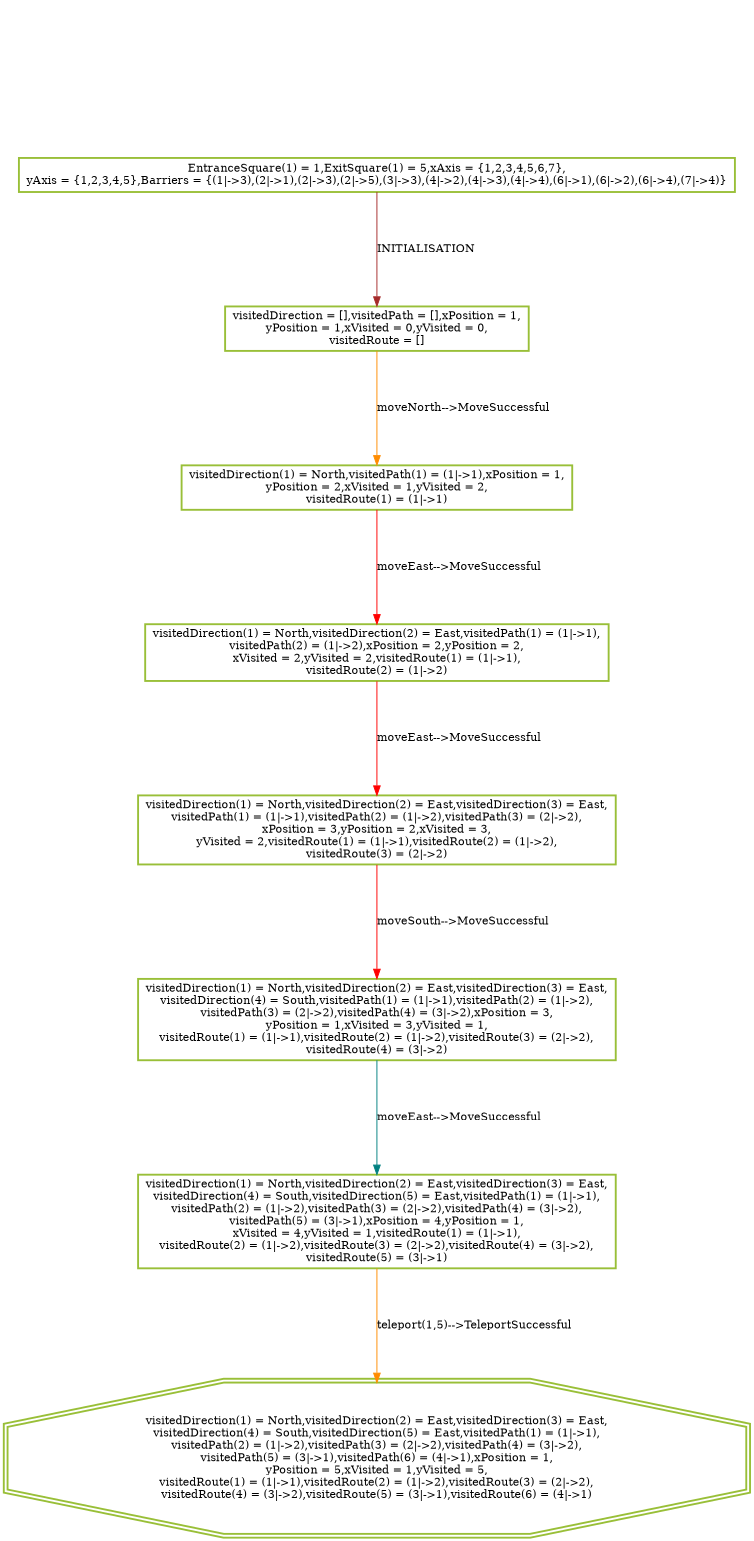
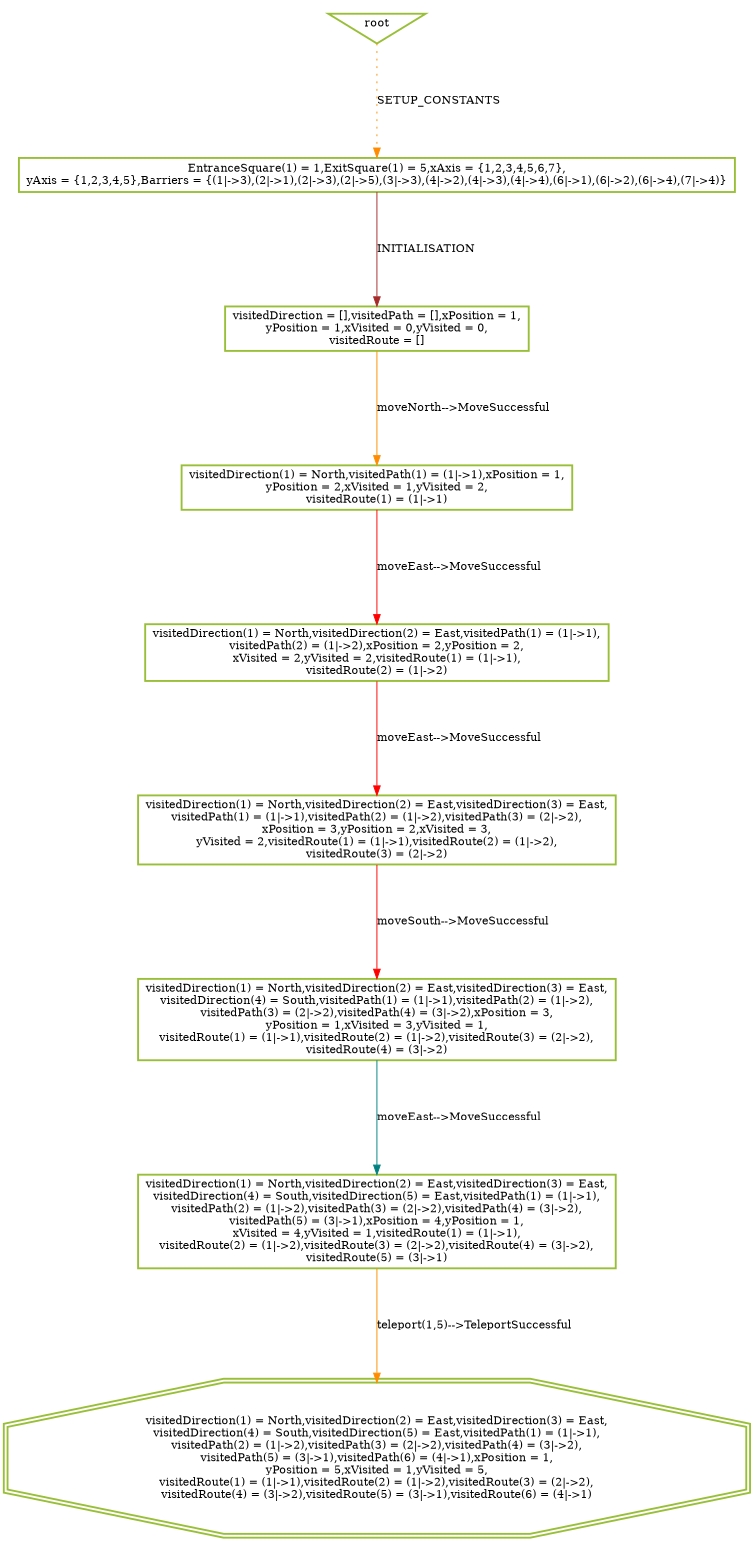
node "root": added
